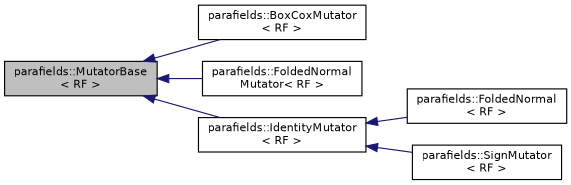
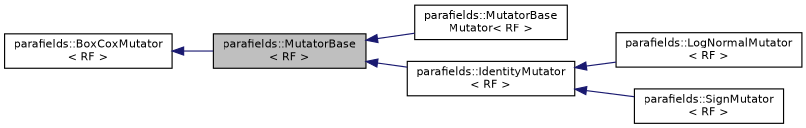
edge "parafields::BoxCoxMutator < RF >" -> "parafields::MutatorBase < RF >": reversed
node "parafields::FoldedNormal Mutator< RF >": label "parafields::FoldedNormal Mutator< RF >" -> "parafields::MutatorBase Mutator< RF >"
node "parafields::FoldedNormal < RF >": label "parafields::FoldedNormal < RF >" -> "parafields::LogNormalMutator < RF >"
